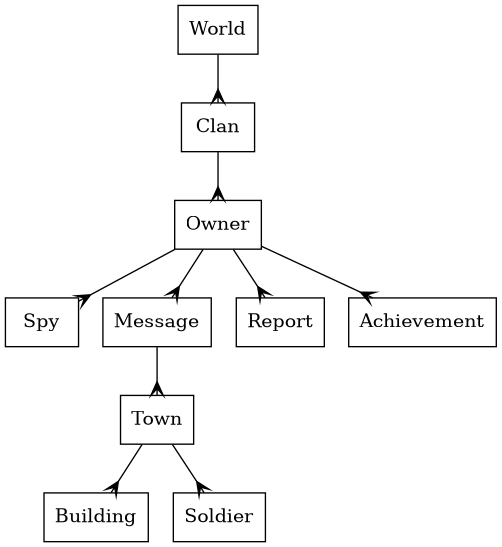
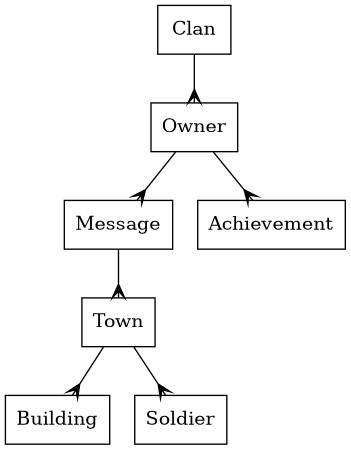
node "World": removed
node "Spy": removed
node "Report": removed
